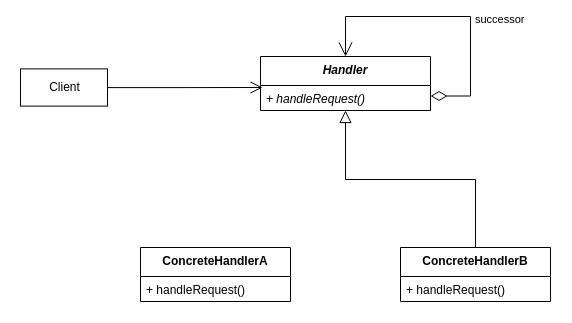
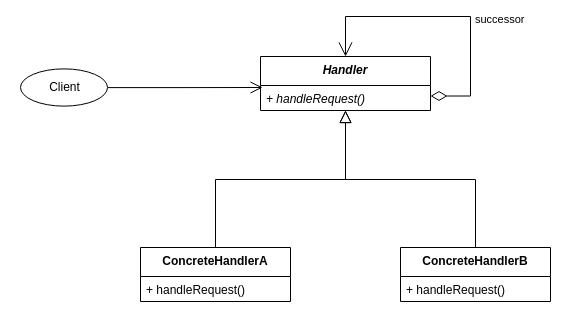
node "Client": shape rectangle -> ellipse
edge "ConcreteHandlerA" -> "Handler": added
